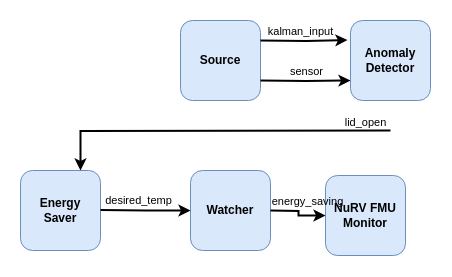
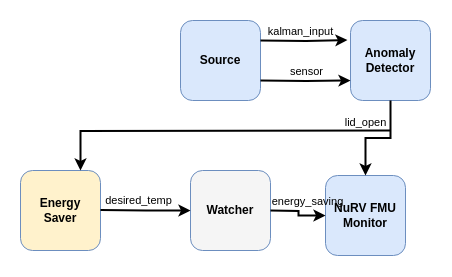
edge "Anomaly Detector" -> "NuRV FMU Monitor": added
node "Energy Saver": fillcolor #dae8fc -> #fff2cc
node "Watcher": fillcolor #dae8fc -> #f5f5f5
